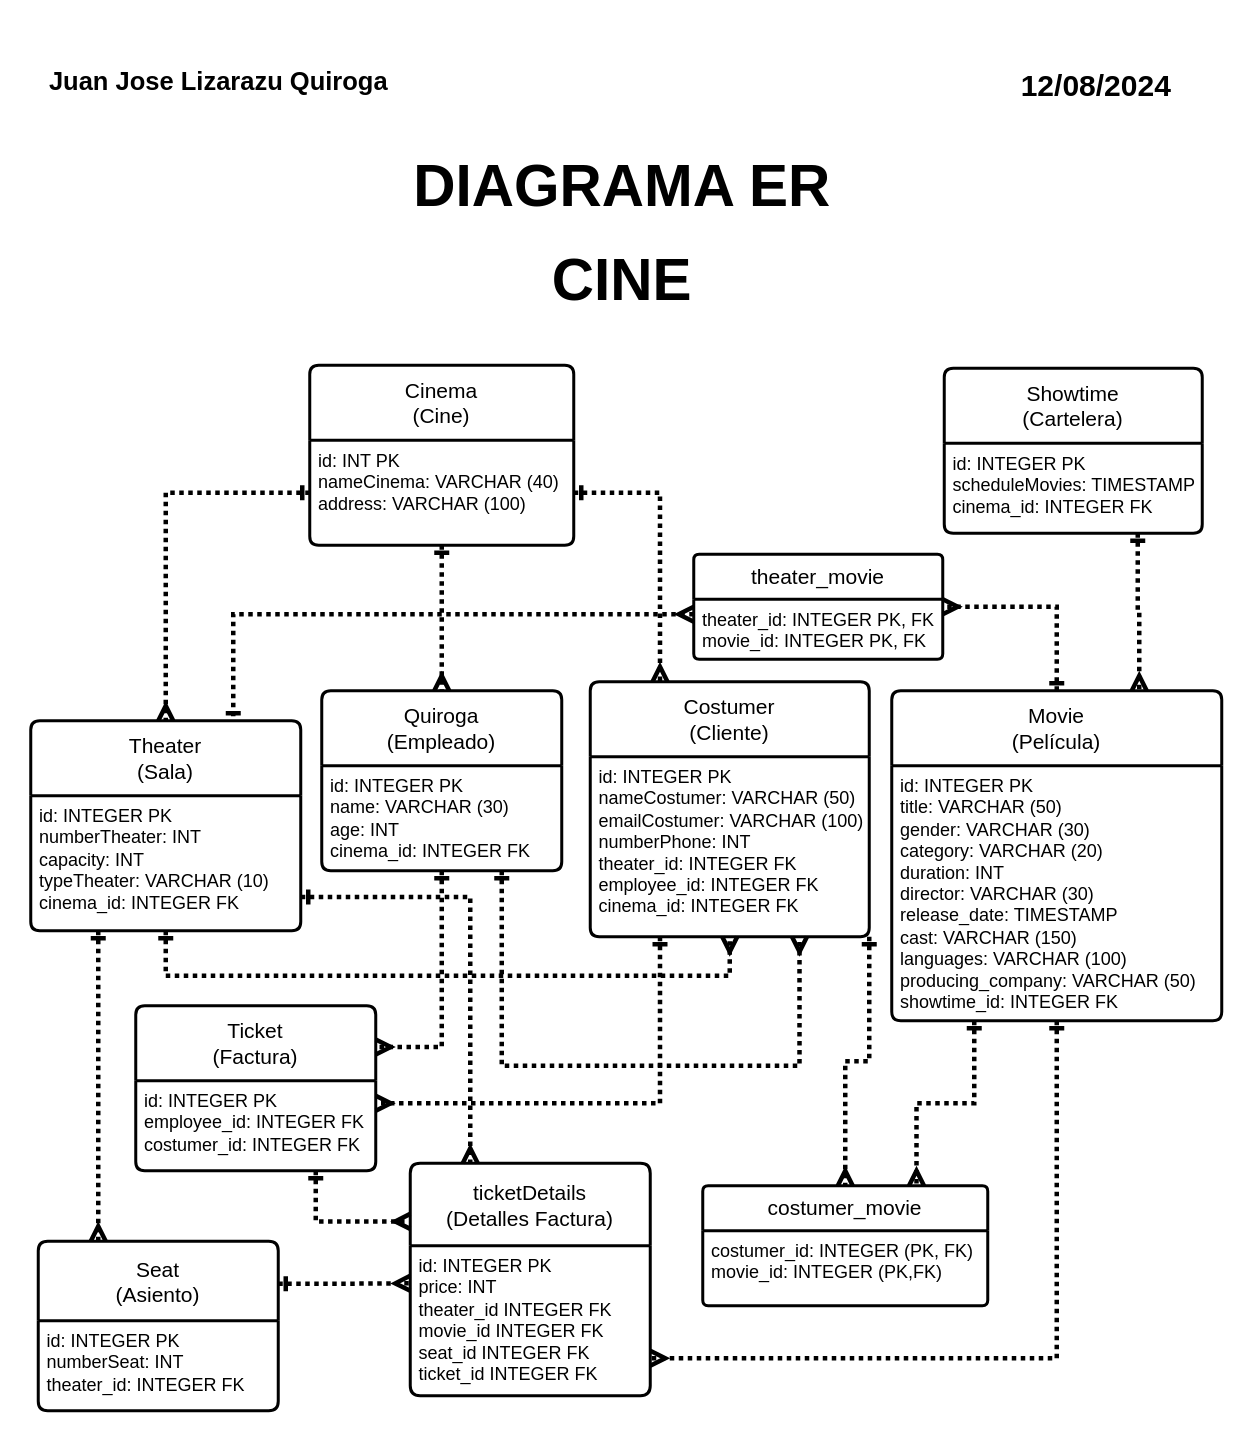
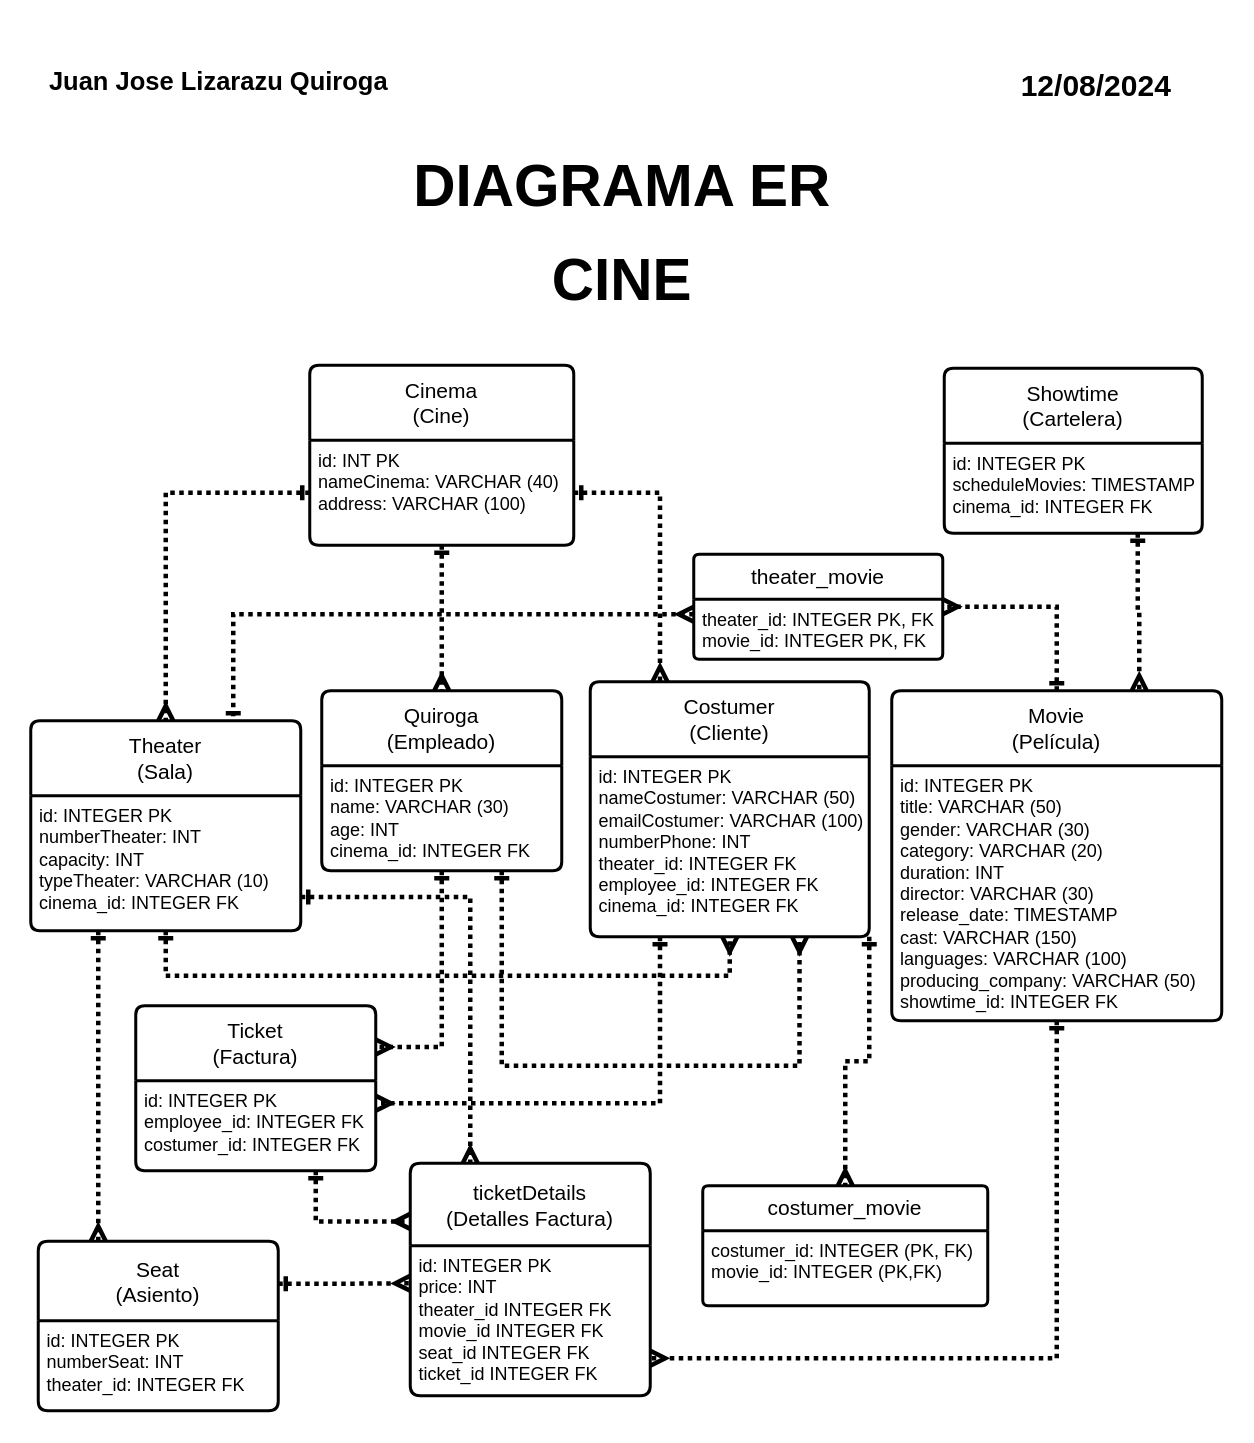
edge "Movie (Película)" -- "costumer_movie": removed
